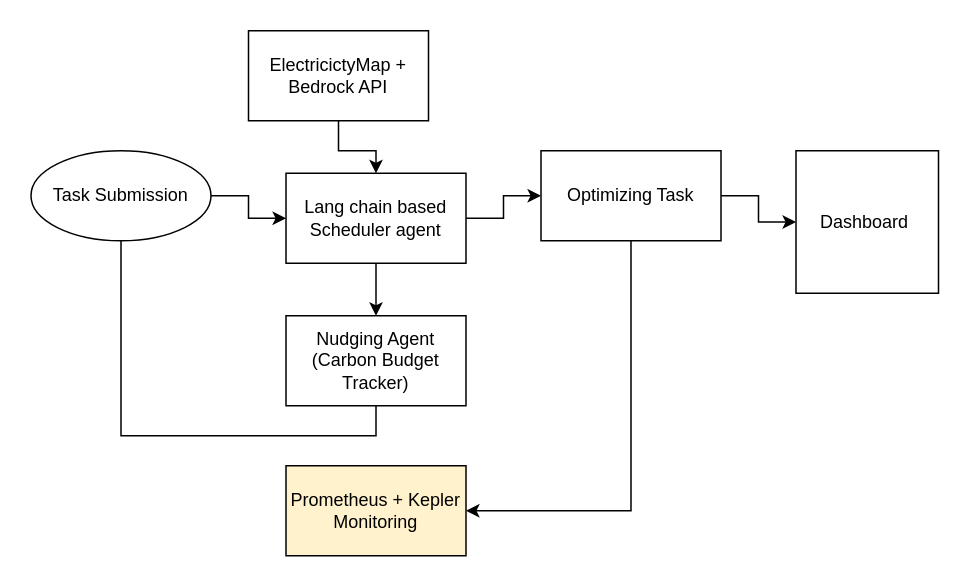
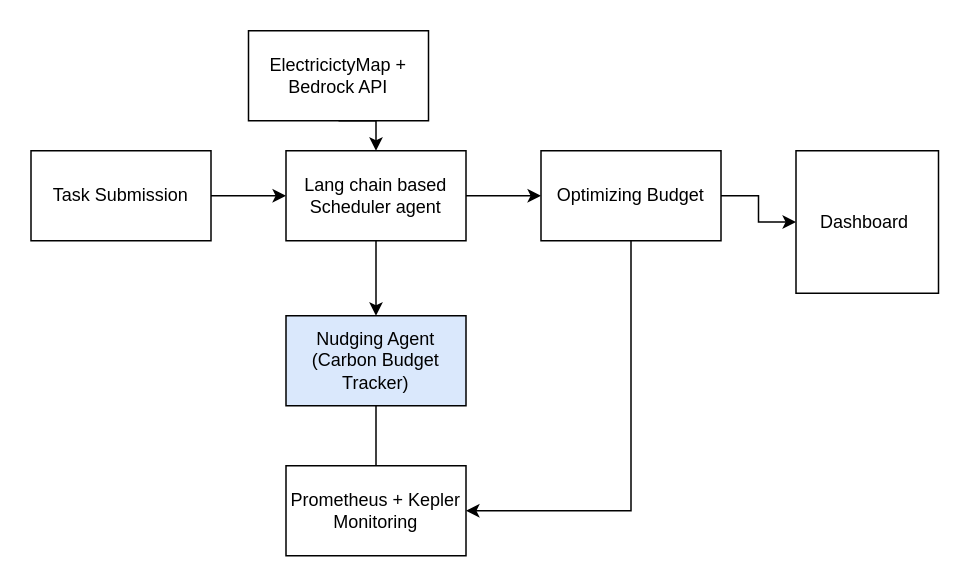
node "Task Submission": shape ellipse -> rectangle
node "Optimizing Task": label "Optimizing Task" -> "Optimizing Budget"
node "Lang chain based Scheduler agent": moved (376, 218) -> (376, 196)
node "Nudging Agent (Carbon Budget Tracker)": fillcolor #ffffff -> #dae8fc
edge "Task Submission" -- "Nudging Agent (Carbon Budget Tracker)": now "Prometheus + Kepler Monitoring" -- "Nudging Agent (Carbon Budget Tracker)"
node "Prometheus + Kepler Monitoring": fillcolor #fff2cc -> #ffffff
